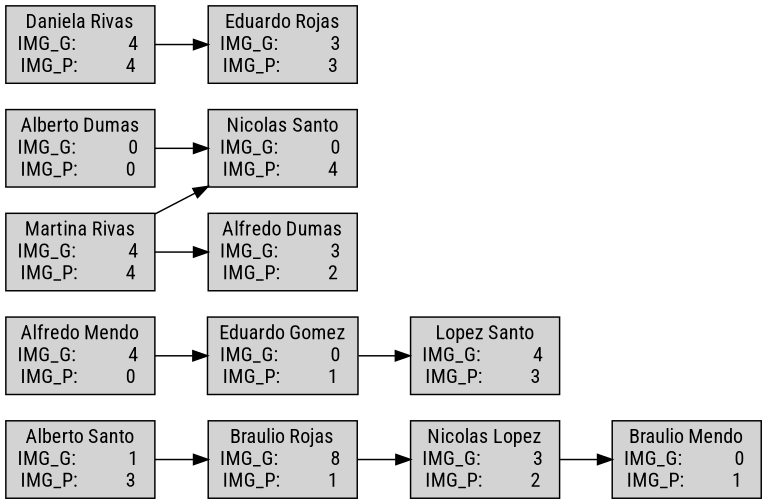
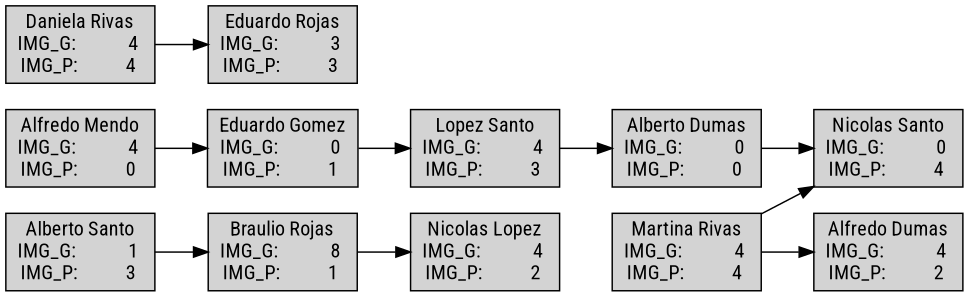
edge "Lopez Santo IMG_G:            4 IMG_P:           3" -> "Alberto Dumas IMG_G:            0 IMG_P:           0": added
node "Alfredo Dumas IMG_G:            3 IMG_P:           2": label "Alfredo Dumas IMG_G:            3 IMG_P:           2" -> "Alfredo Dumas IMG_G:            4 IMG_P:           2"
node "Nicolas Lopez IMG_G:            3 IMG_P:           2": label "Nicolas Lopez IMG_G:            3 IMG_P:           2" -> "Nicolas Lopez IMG_G:            4 IMG_P:           2"
node "Braulio Mendo IMG_G:            0 IMG_P:           1": removed
